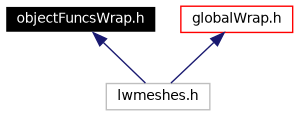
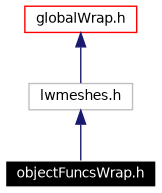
edge "lwmeshes.h" -> "objectFuncsWrap.h": reversed
